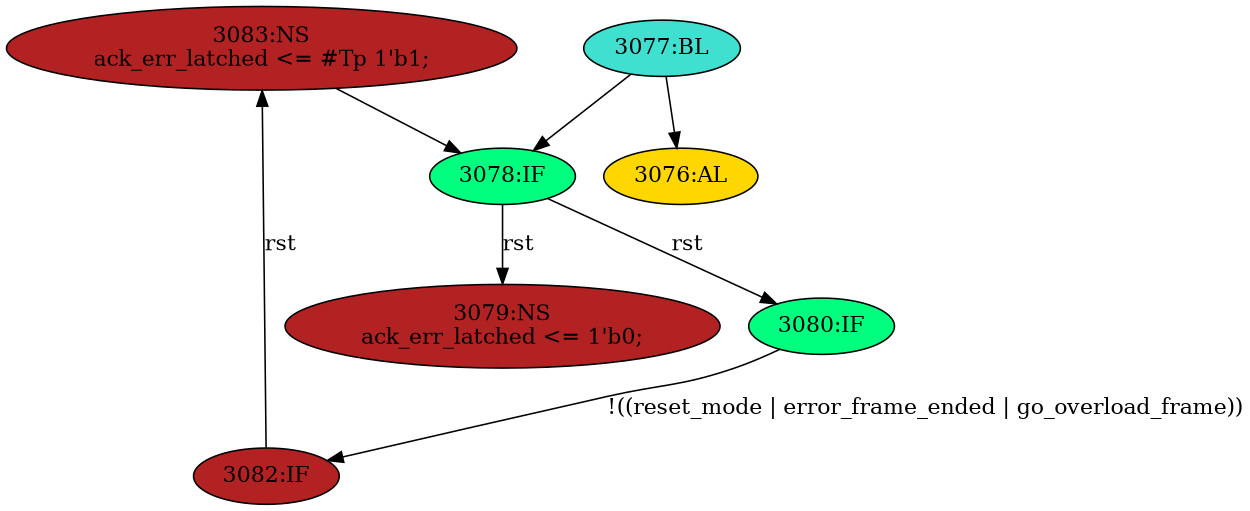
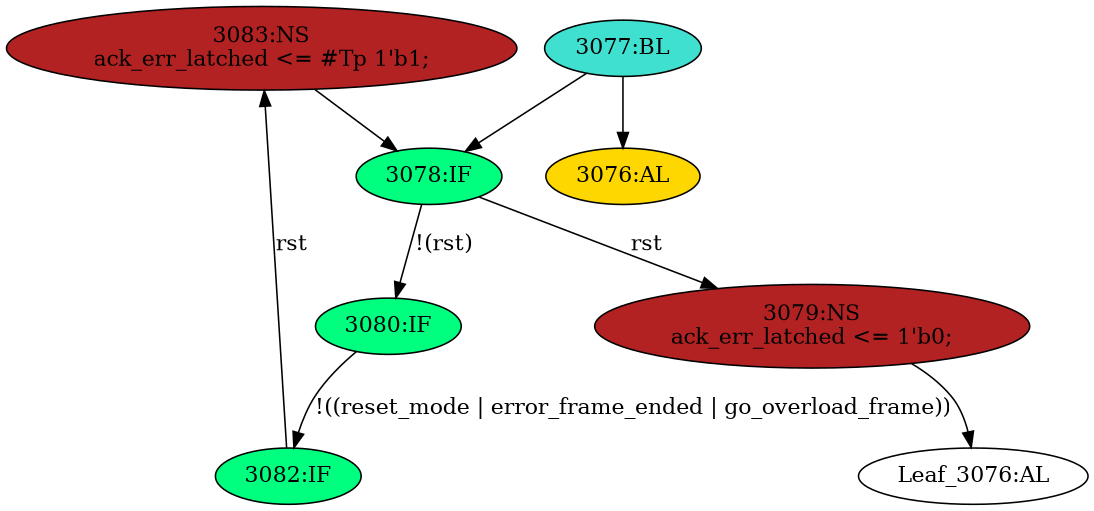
edge "3078:IF" -> "3080:IF": label "rst" -> "!(rst)"
node "3082:IF": fillcolor firebrick -> springgreen
node "Leaf_3076:AL": added
